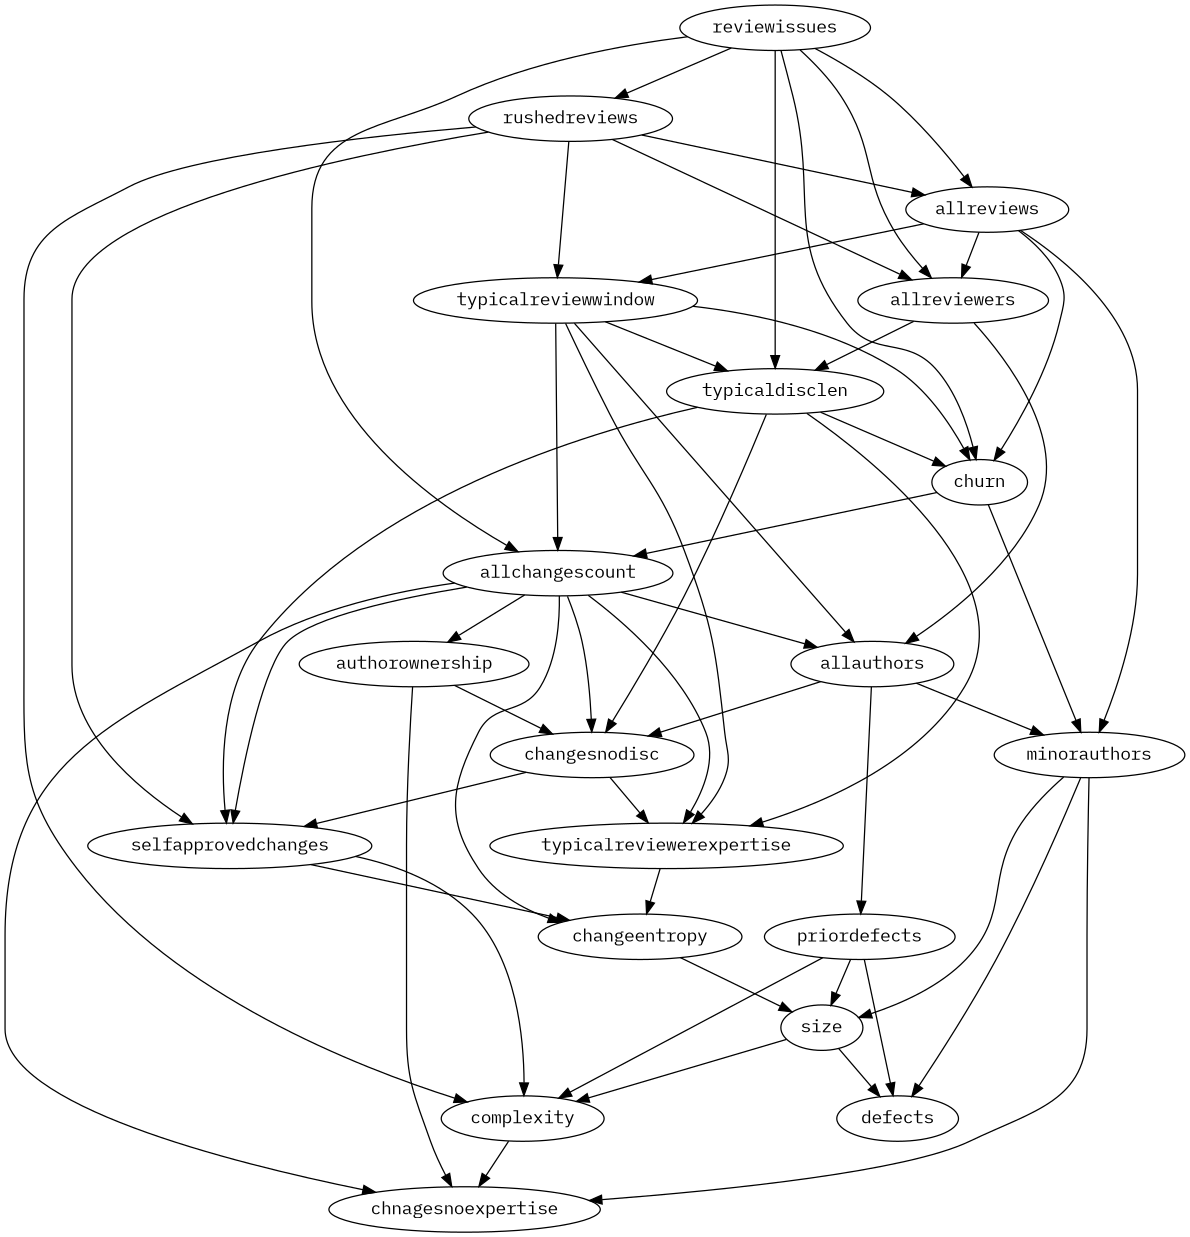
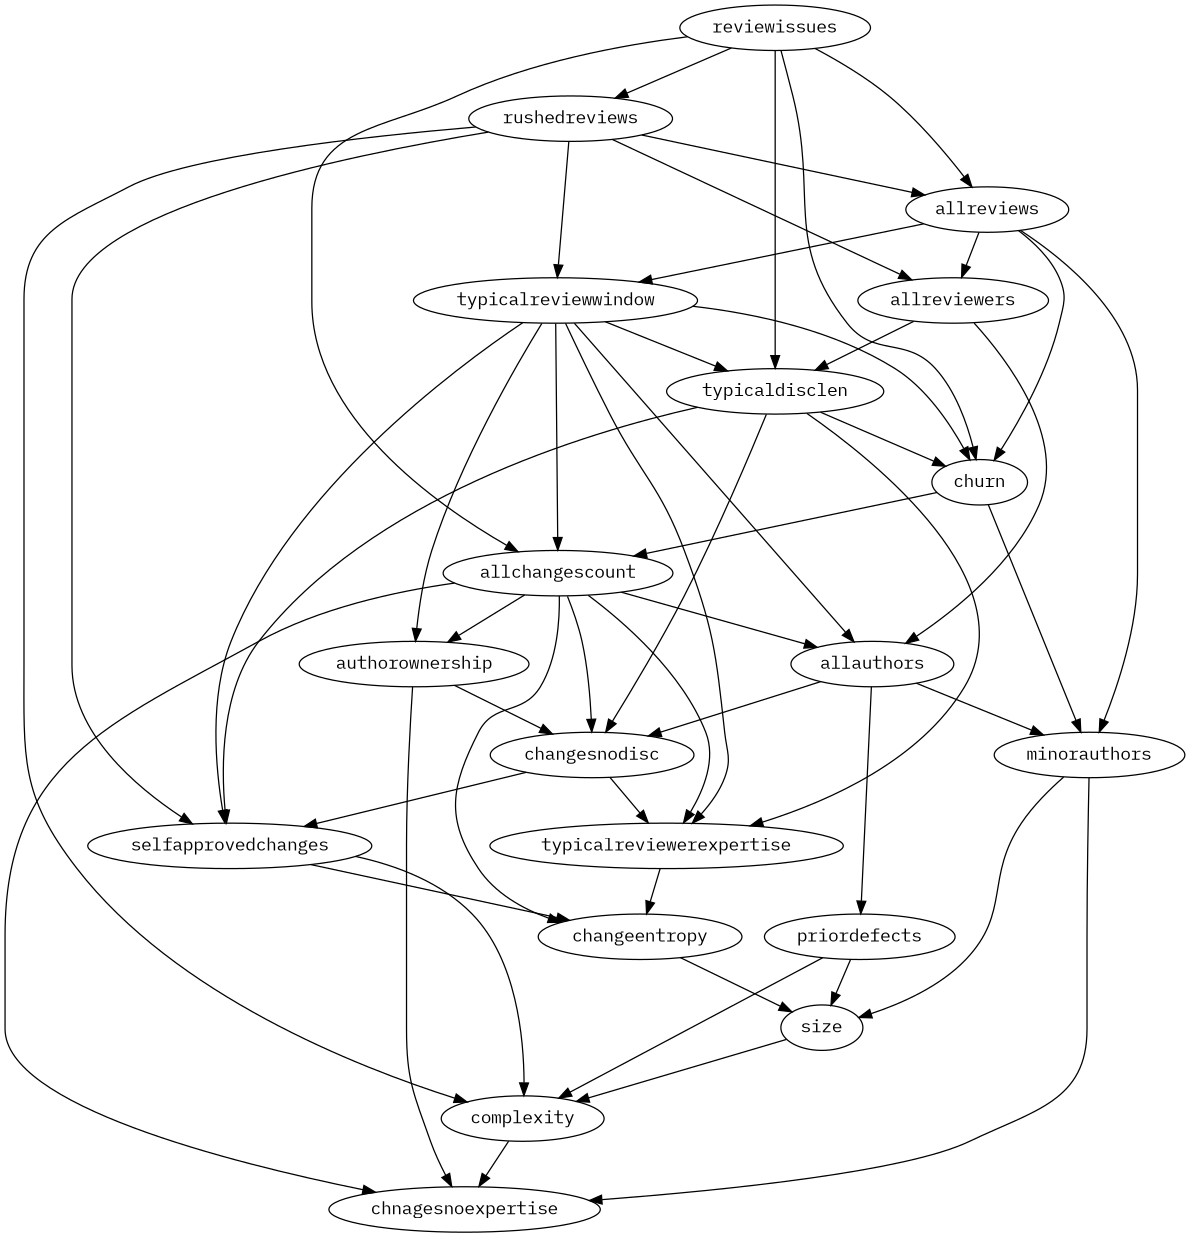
edge "reviewissues" -> "allreviewers": removed
edge "typicalreviewwindow" -> "authorownership": added
edge "allchangescount" -> "selfapprovedchanges": now "typicalreviewwindow" -> "selfapprovedchanges"
node "defects": removed
